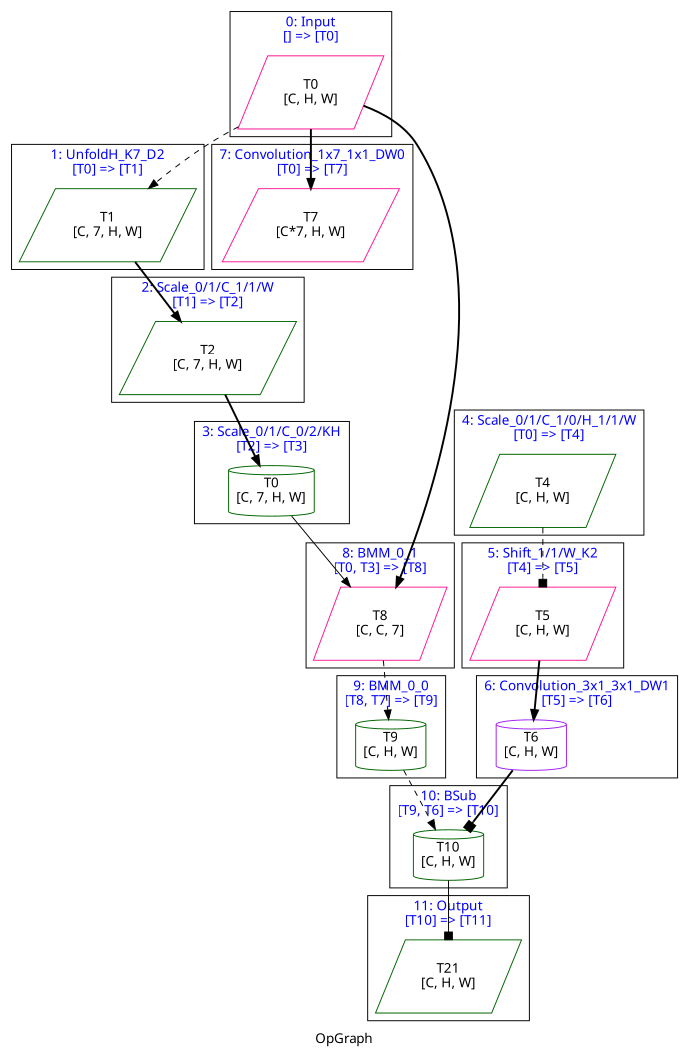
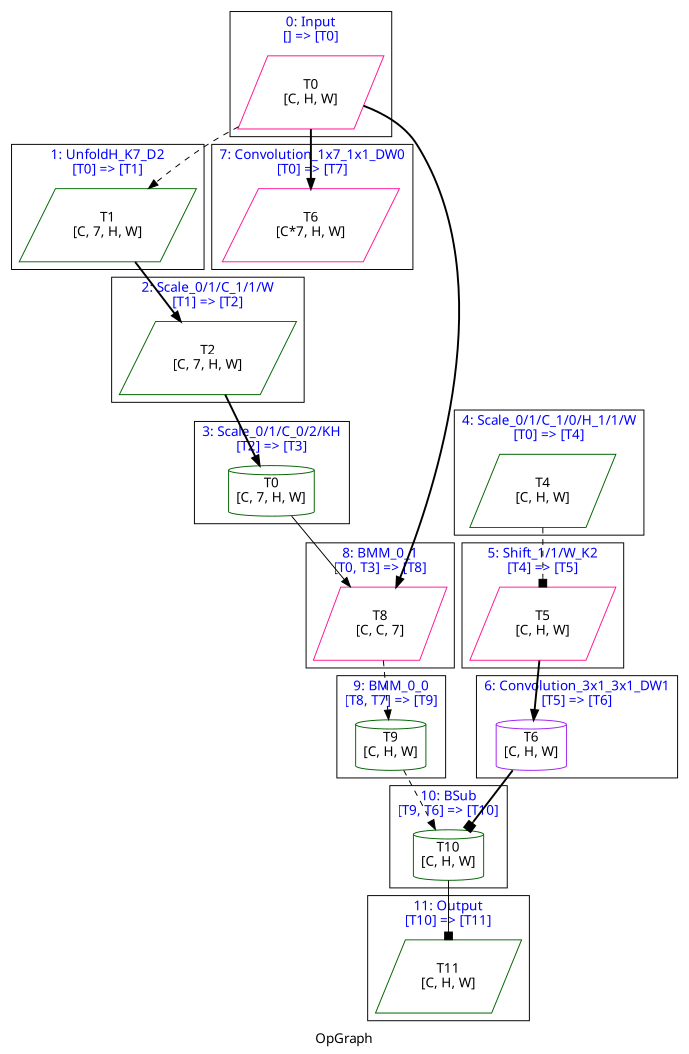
node "T7 [C*7, H, W]": label "T7 [C*7, H, W]" -> "T6 [C*7, H, W]"
node "T21 [C, H, W]": label "T21 [C, H, W]" -> "T11 [C, H, W]"
